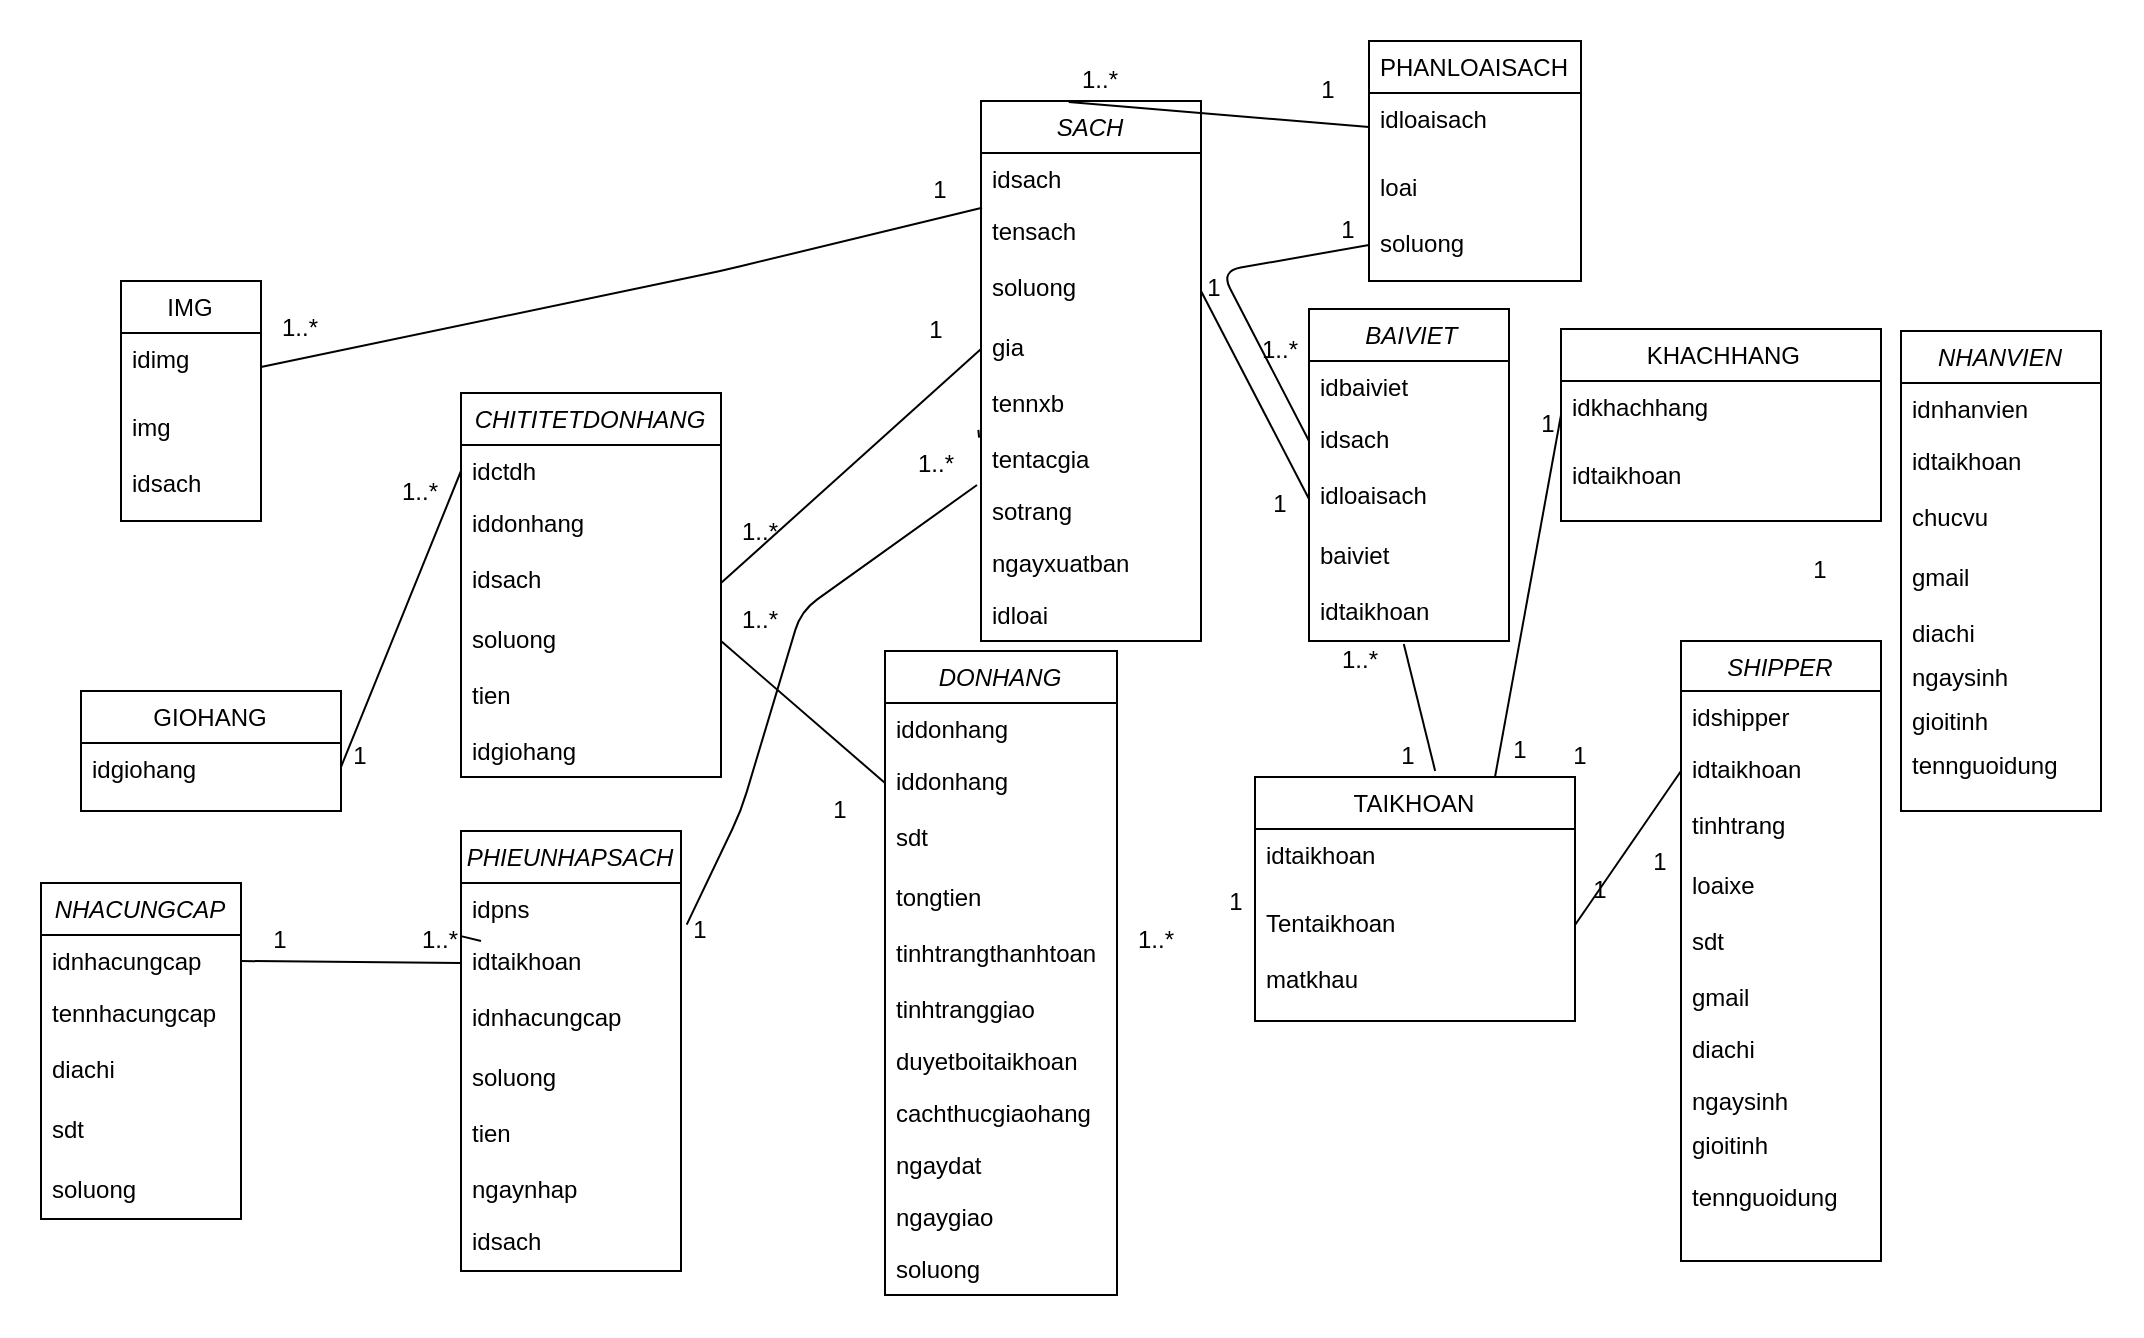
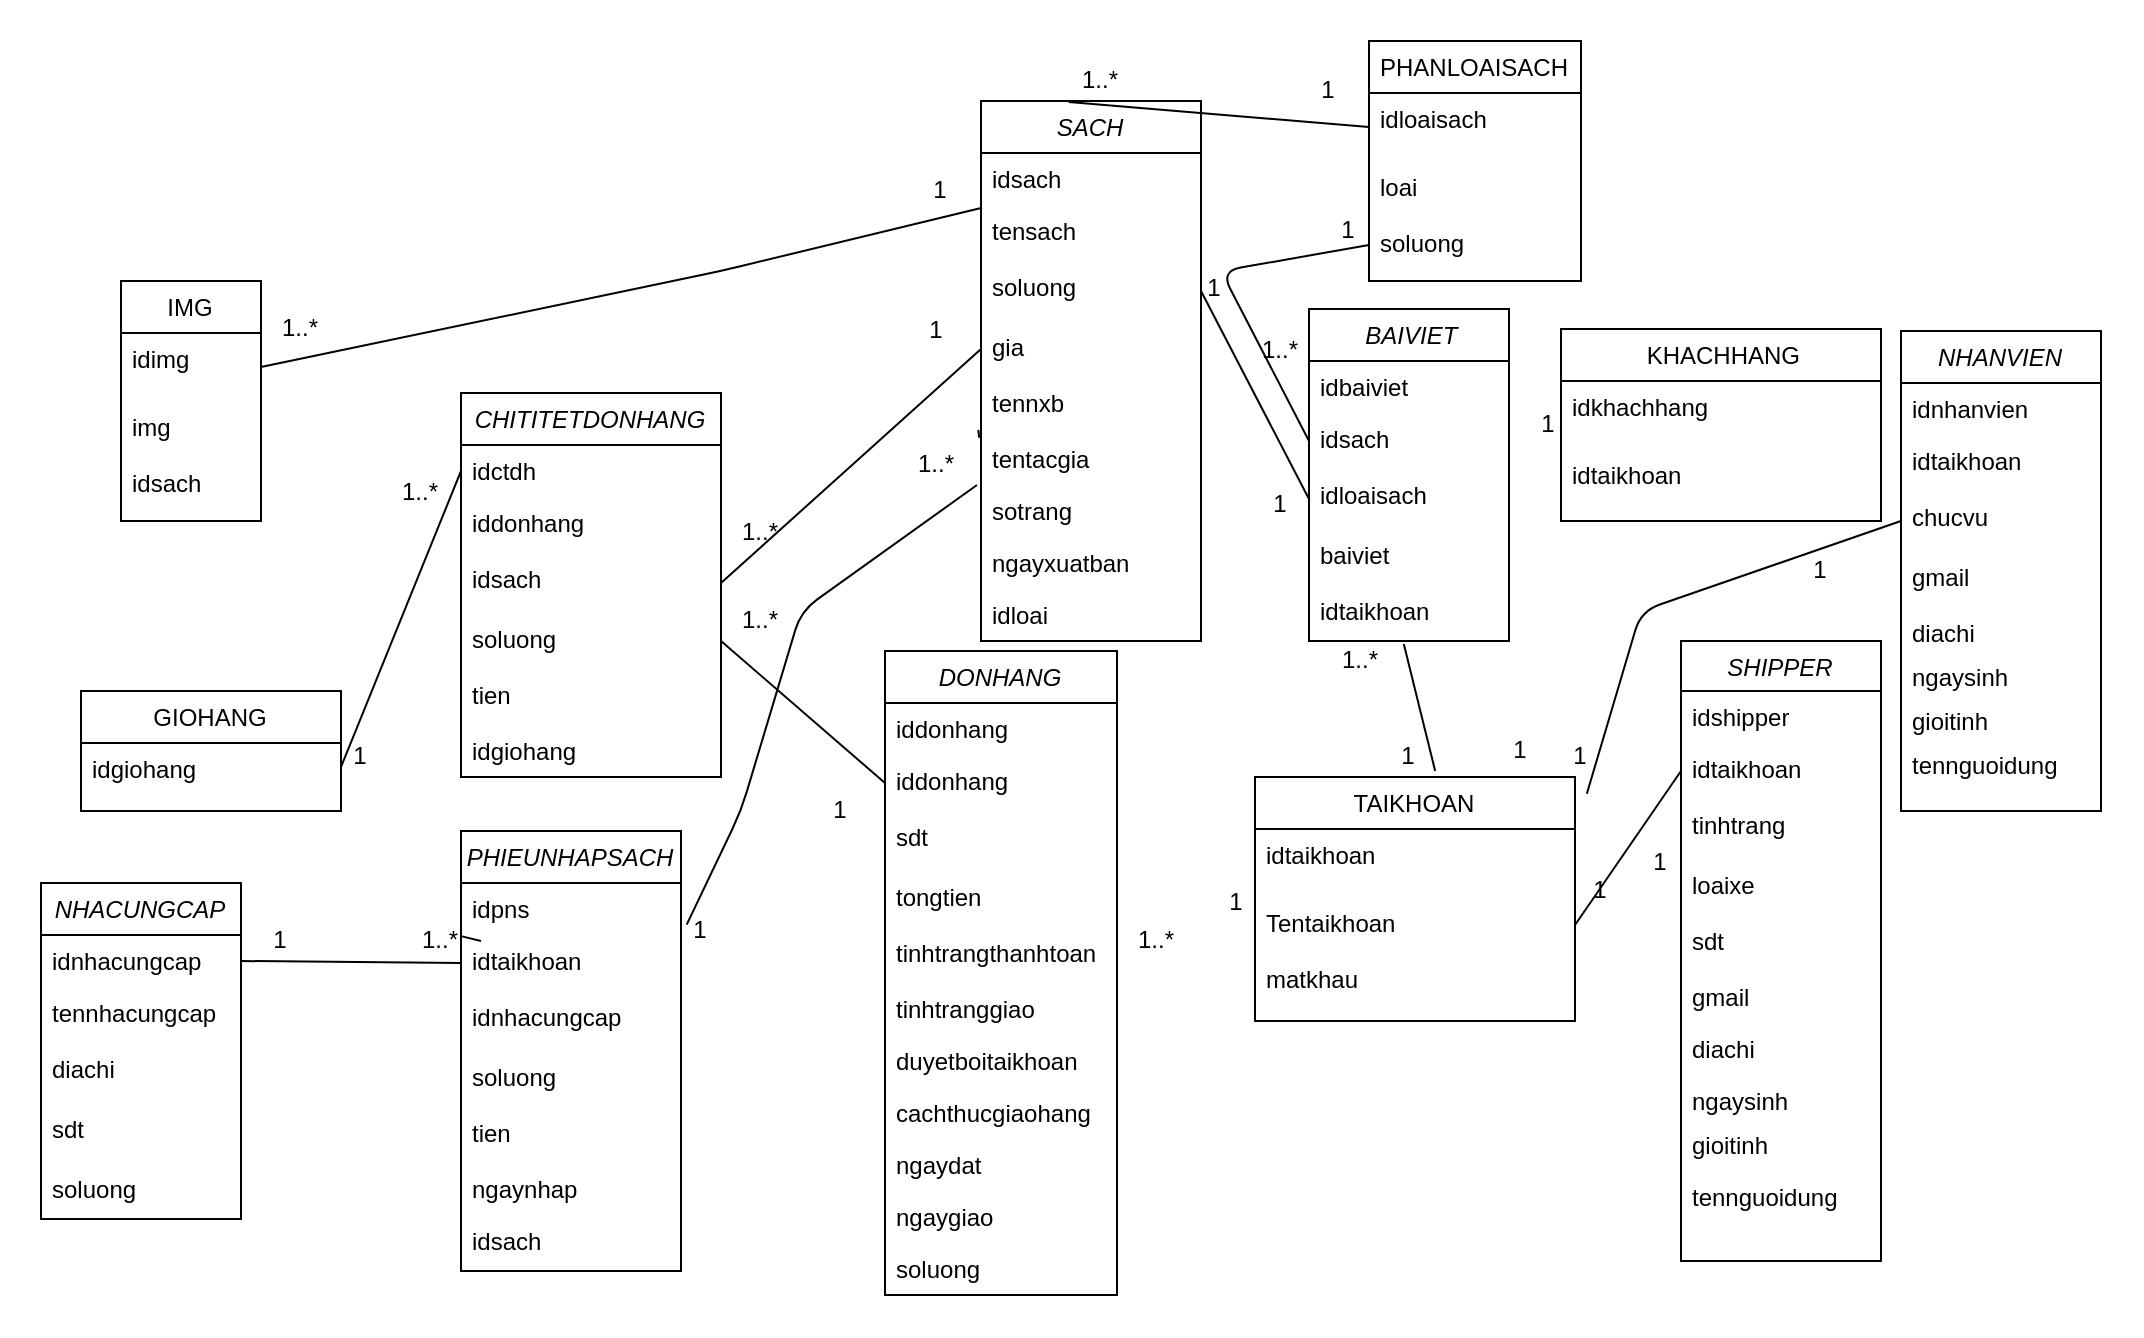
edge "chucvu" -- "TAIKHOAN": added
edge "idkhachhang" -- "TAIKHOAN": removed
